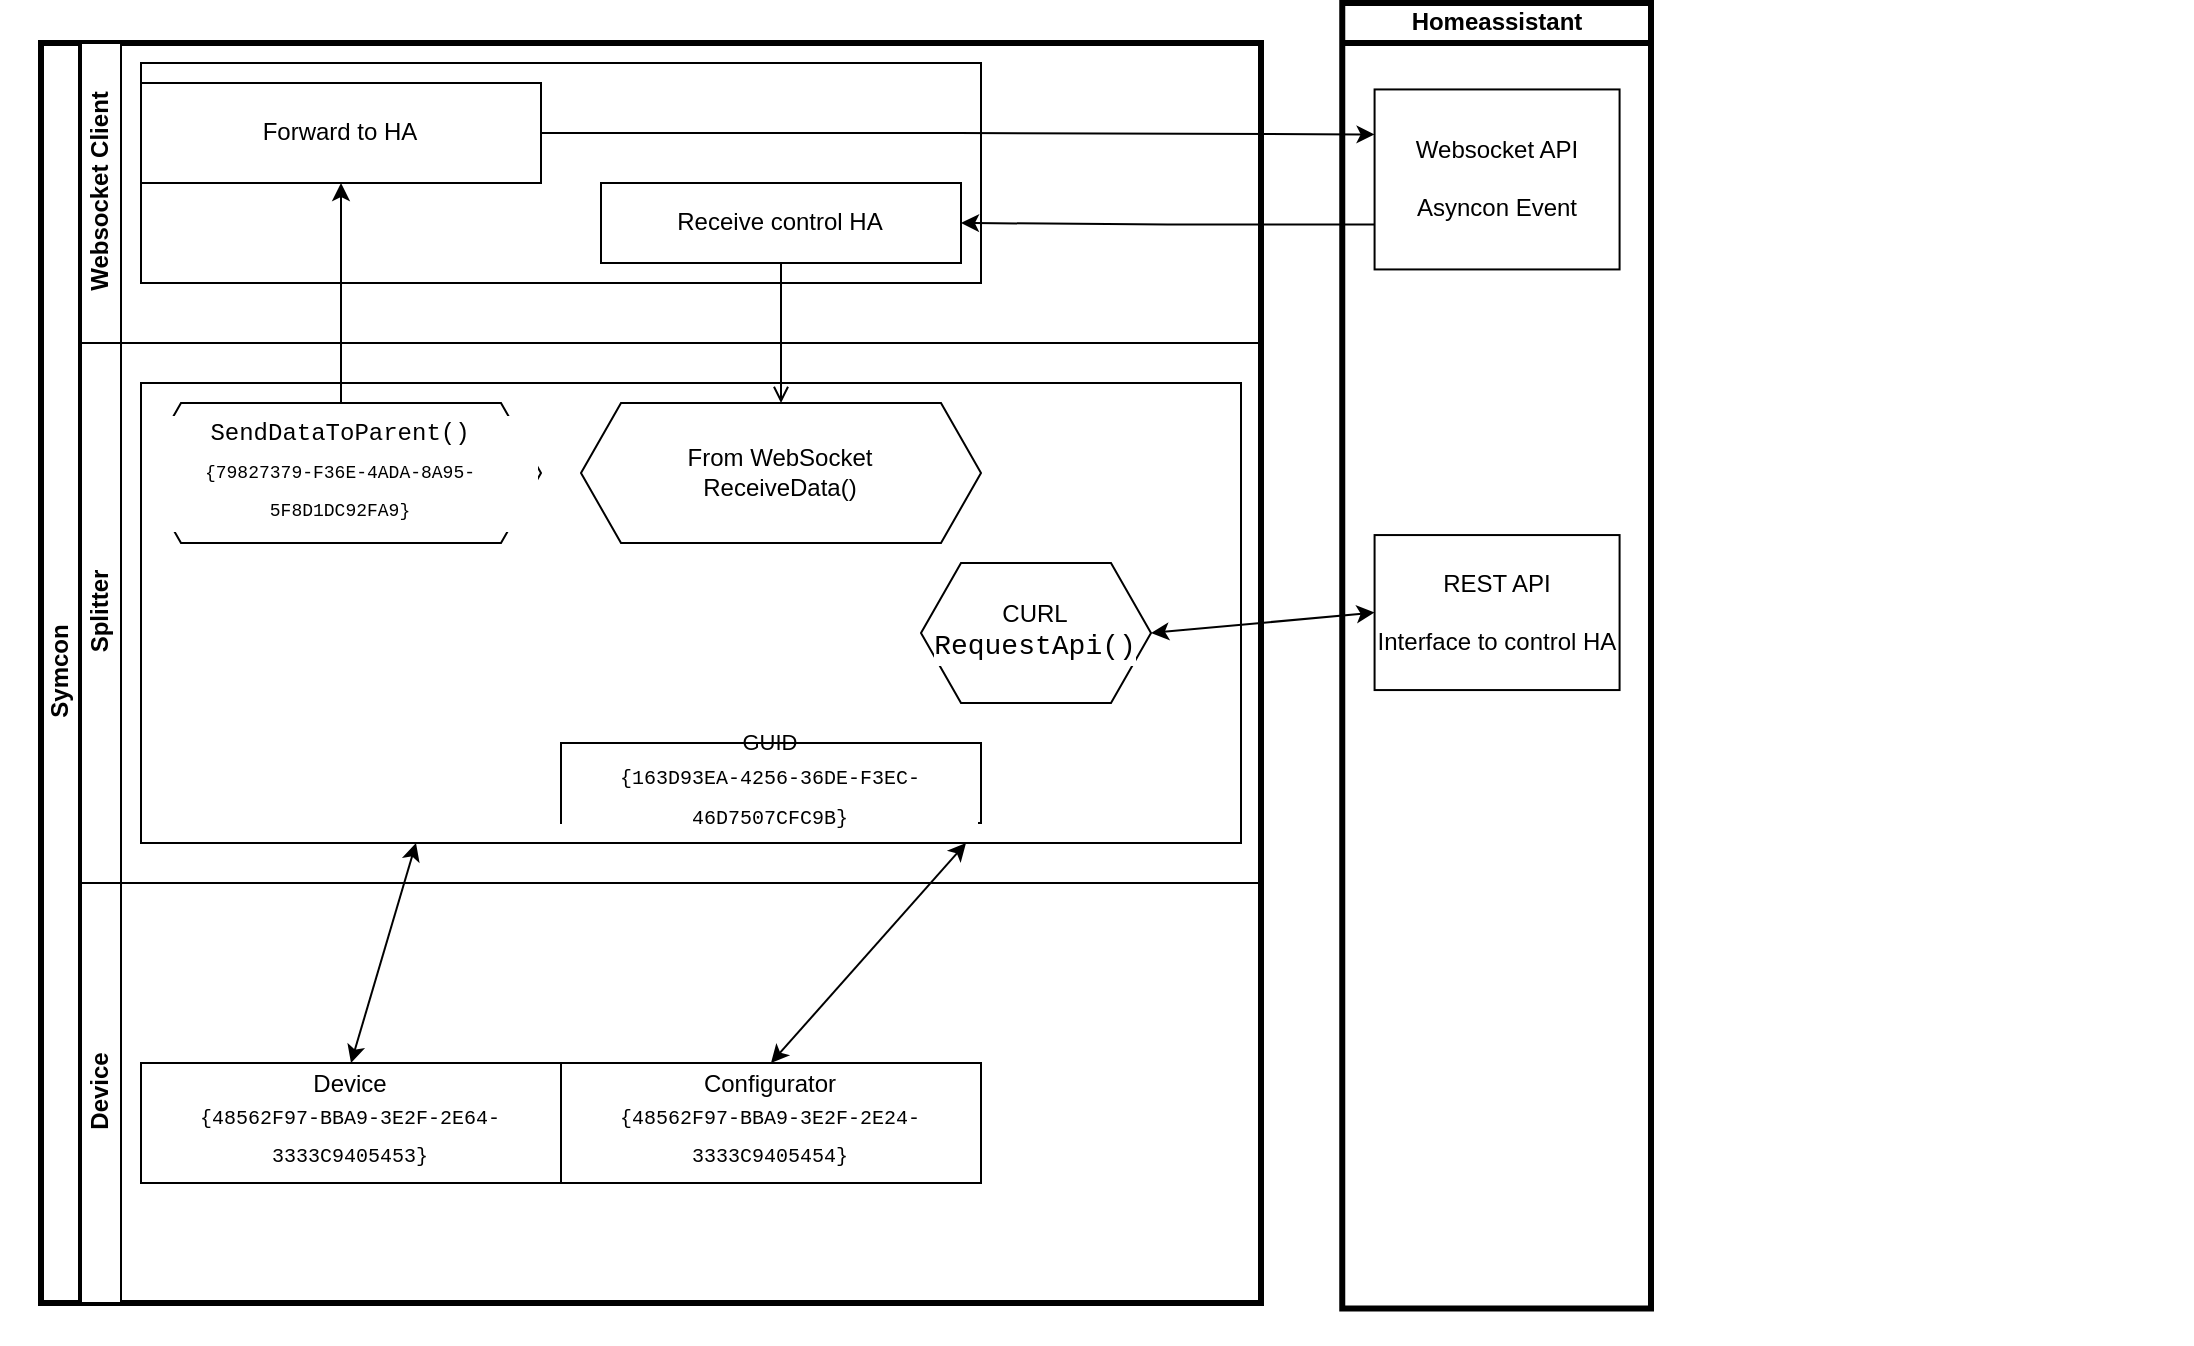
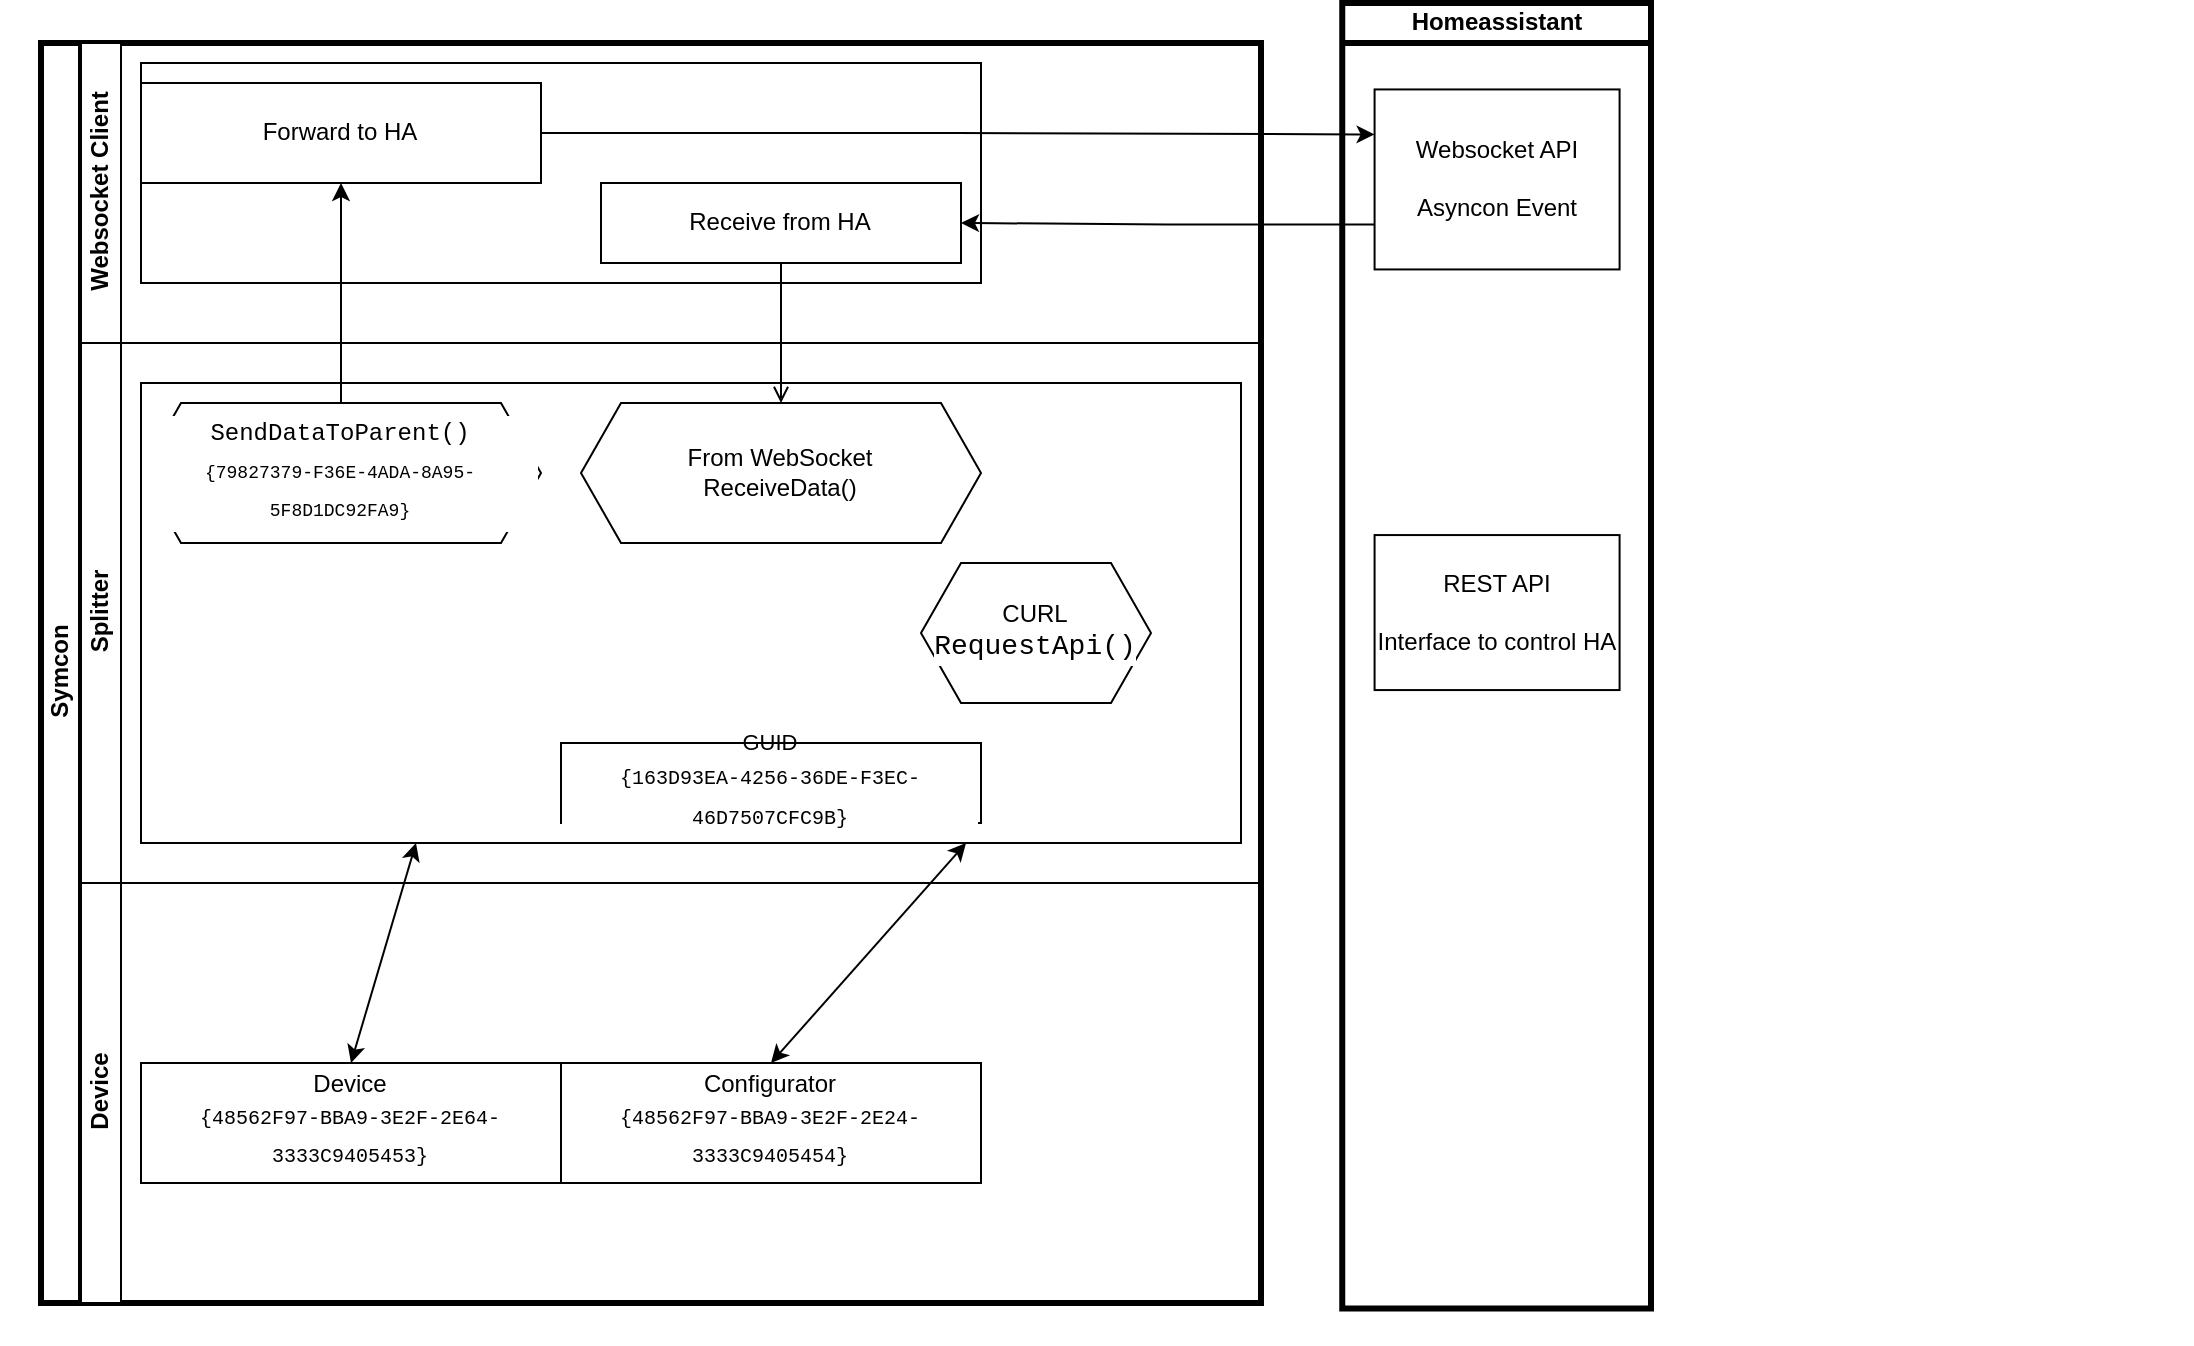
node "Receive control HA": label "Receive control HA" -> "Receive from HA"
edge "REST API Interface to control HA" -- "CURL RequestApi()": removed
